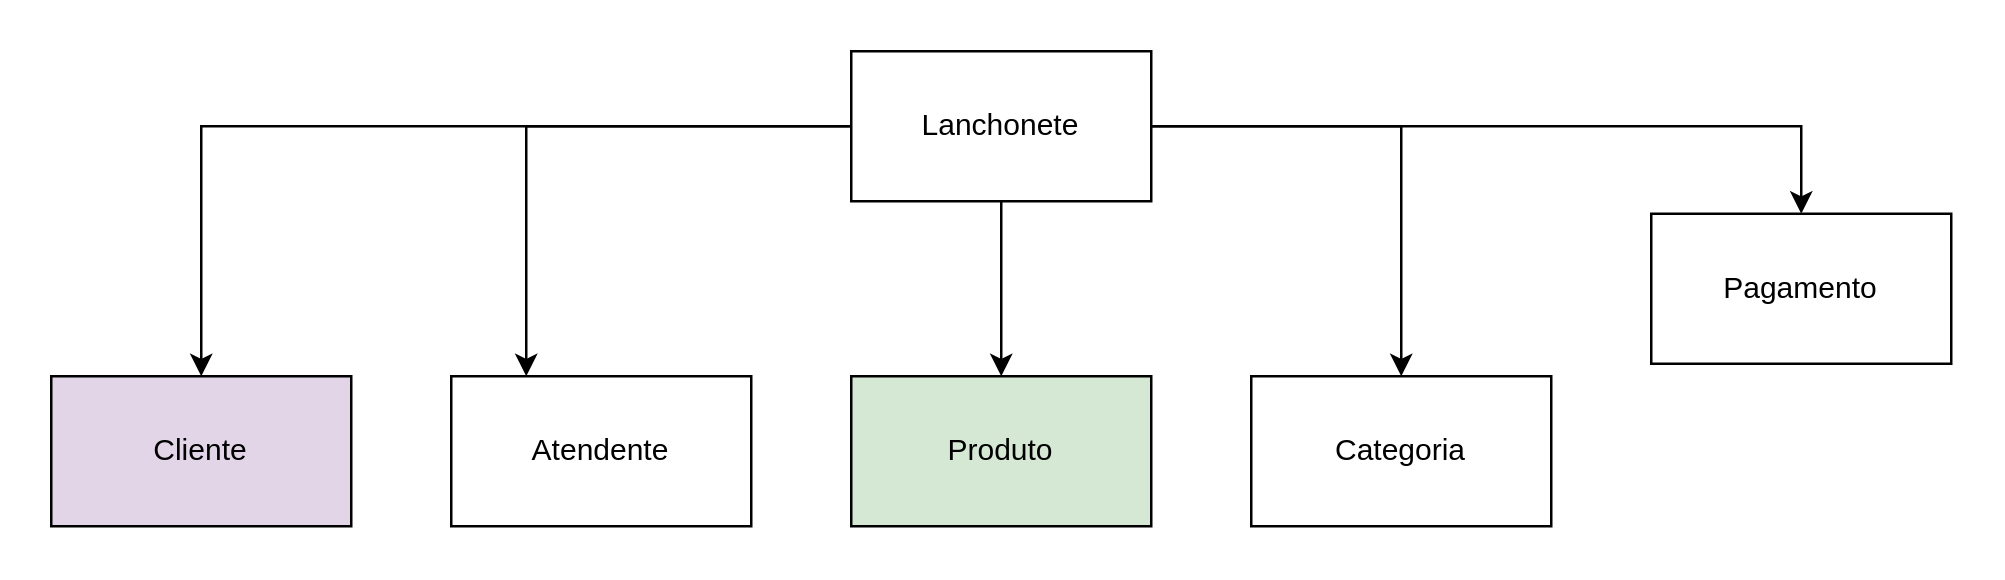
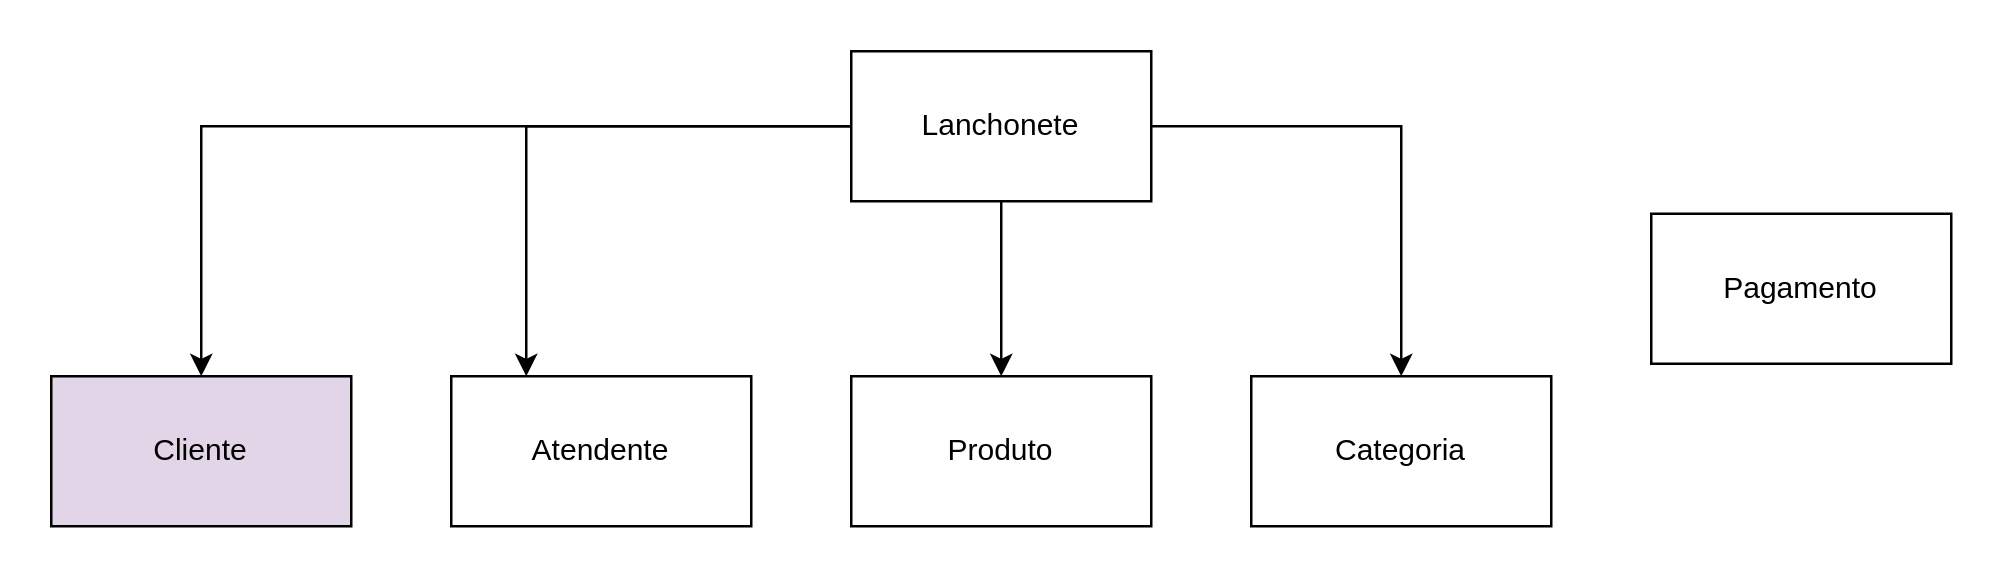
edge "Lanchonete" -> "Pagamento": removed
node "Produto": fillcolor #d5e8d4 -> #ffffff
